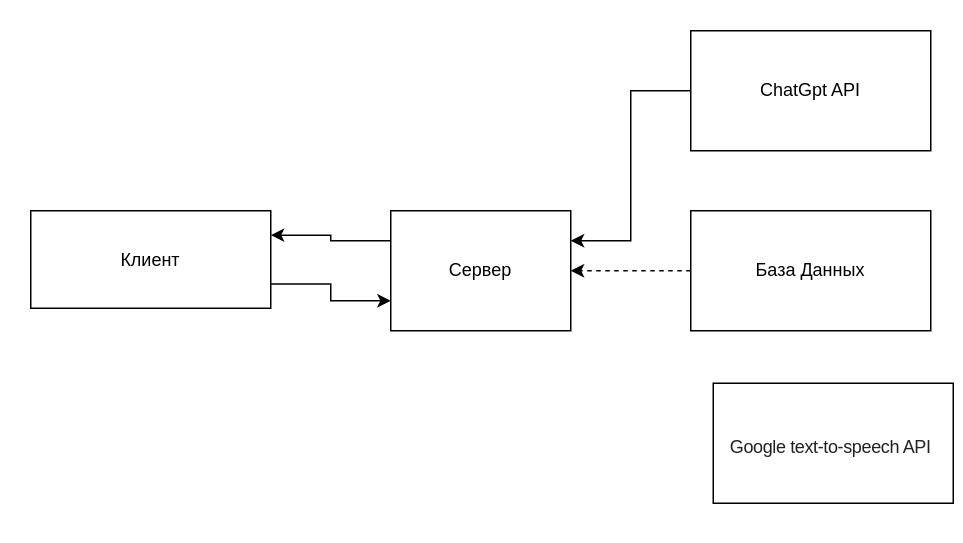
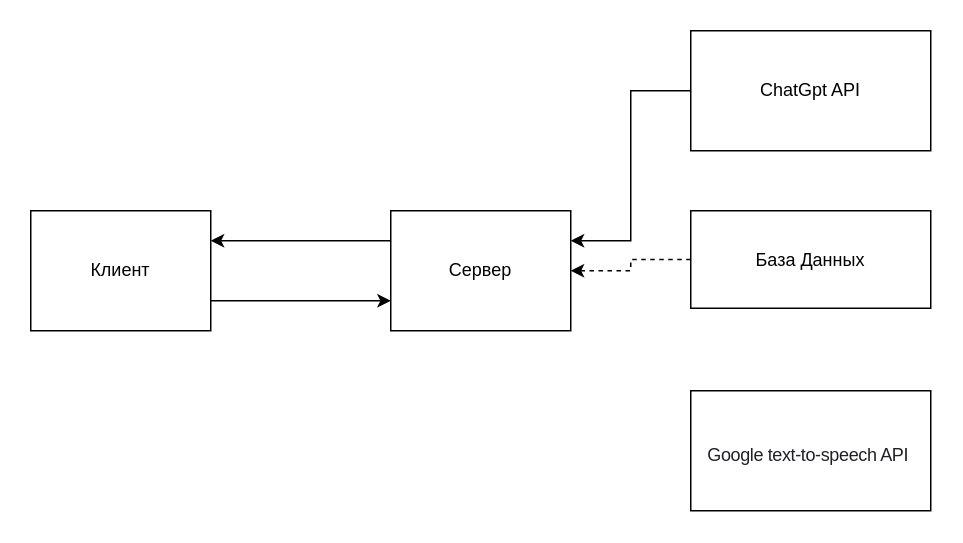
node "Клиент": size 240x98 -> 180x120
node "База Данных": size 240x120 -> 240x98
node "Google text-to-speech API": moved (833, 443) -> (811, 451)
